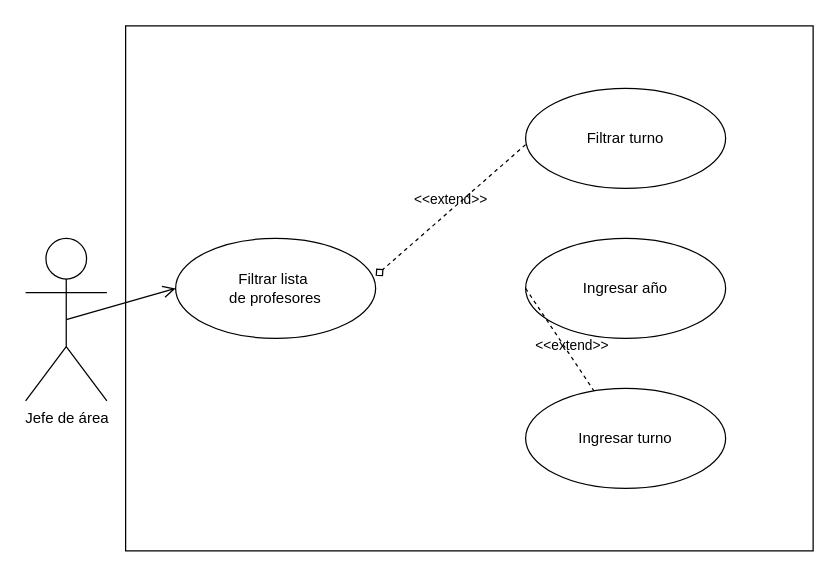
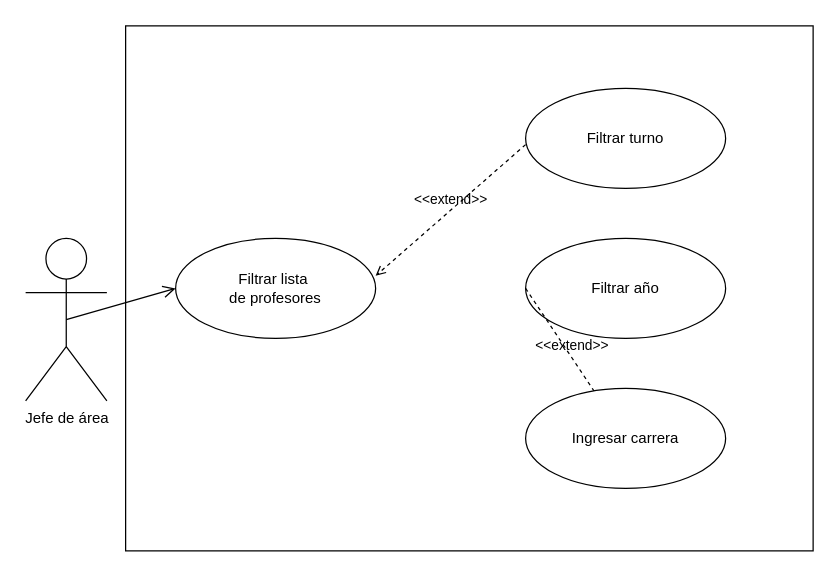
edge "Filtrar turno" -> "Filtrar lista de profesores": arrowhead diamond -> open
node "Ingresar año": label "Ingresar año" -> "Filtrar año"
node "Ingresar turno": label "Ingresar turno" -> "Ingresar carrera"
